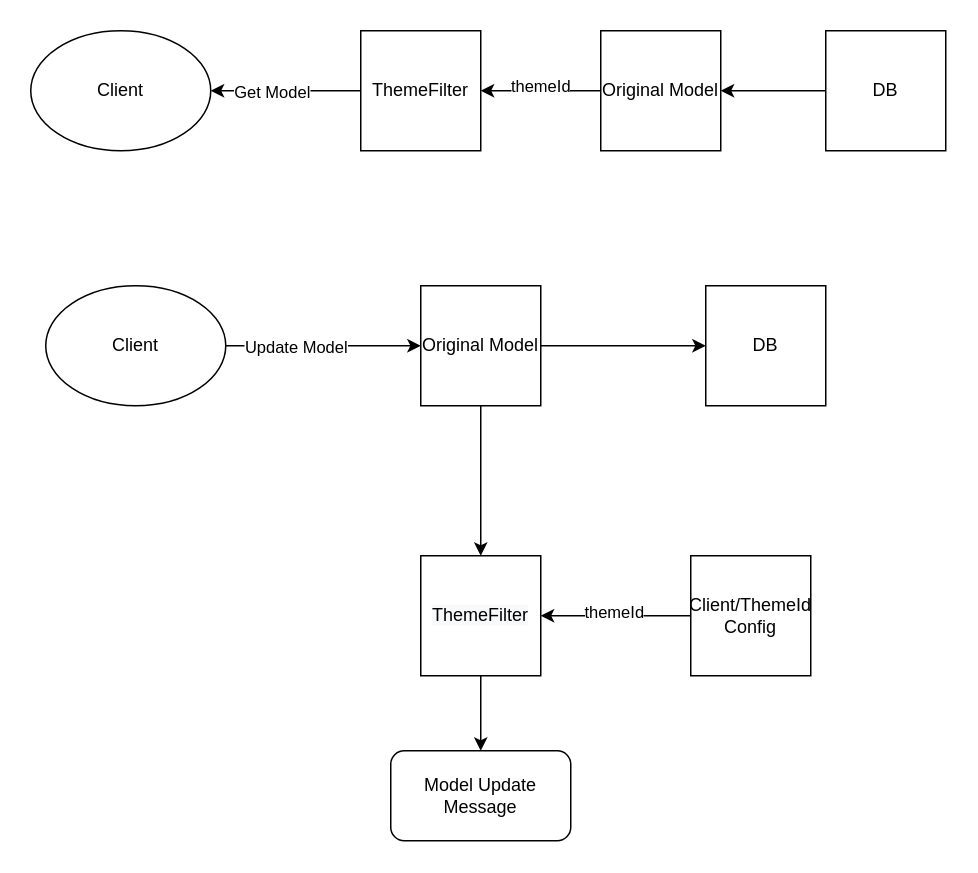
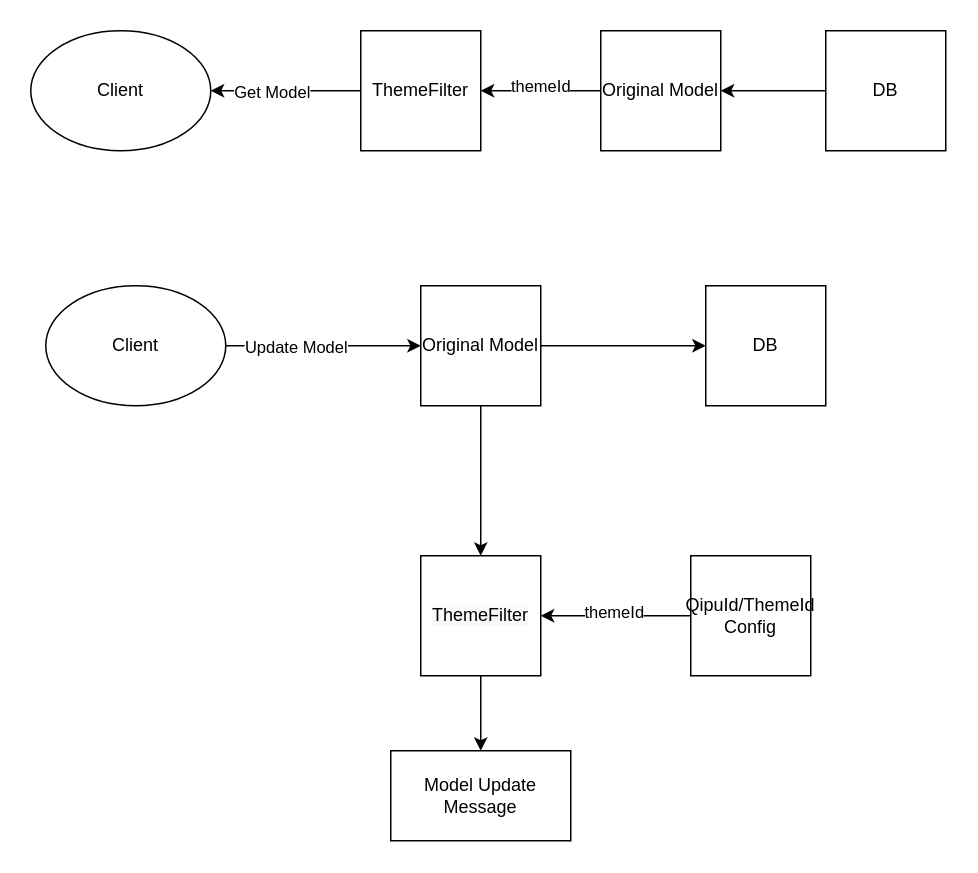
node "Client/ThemeId Config": label "Client/ThemeId Config" -> "QipuId/ThemeId Config"
node "Model Update Message": shape rounded rectangle -> rectangle
